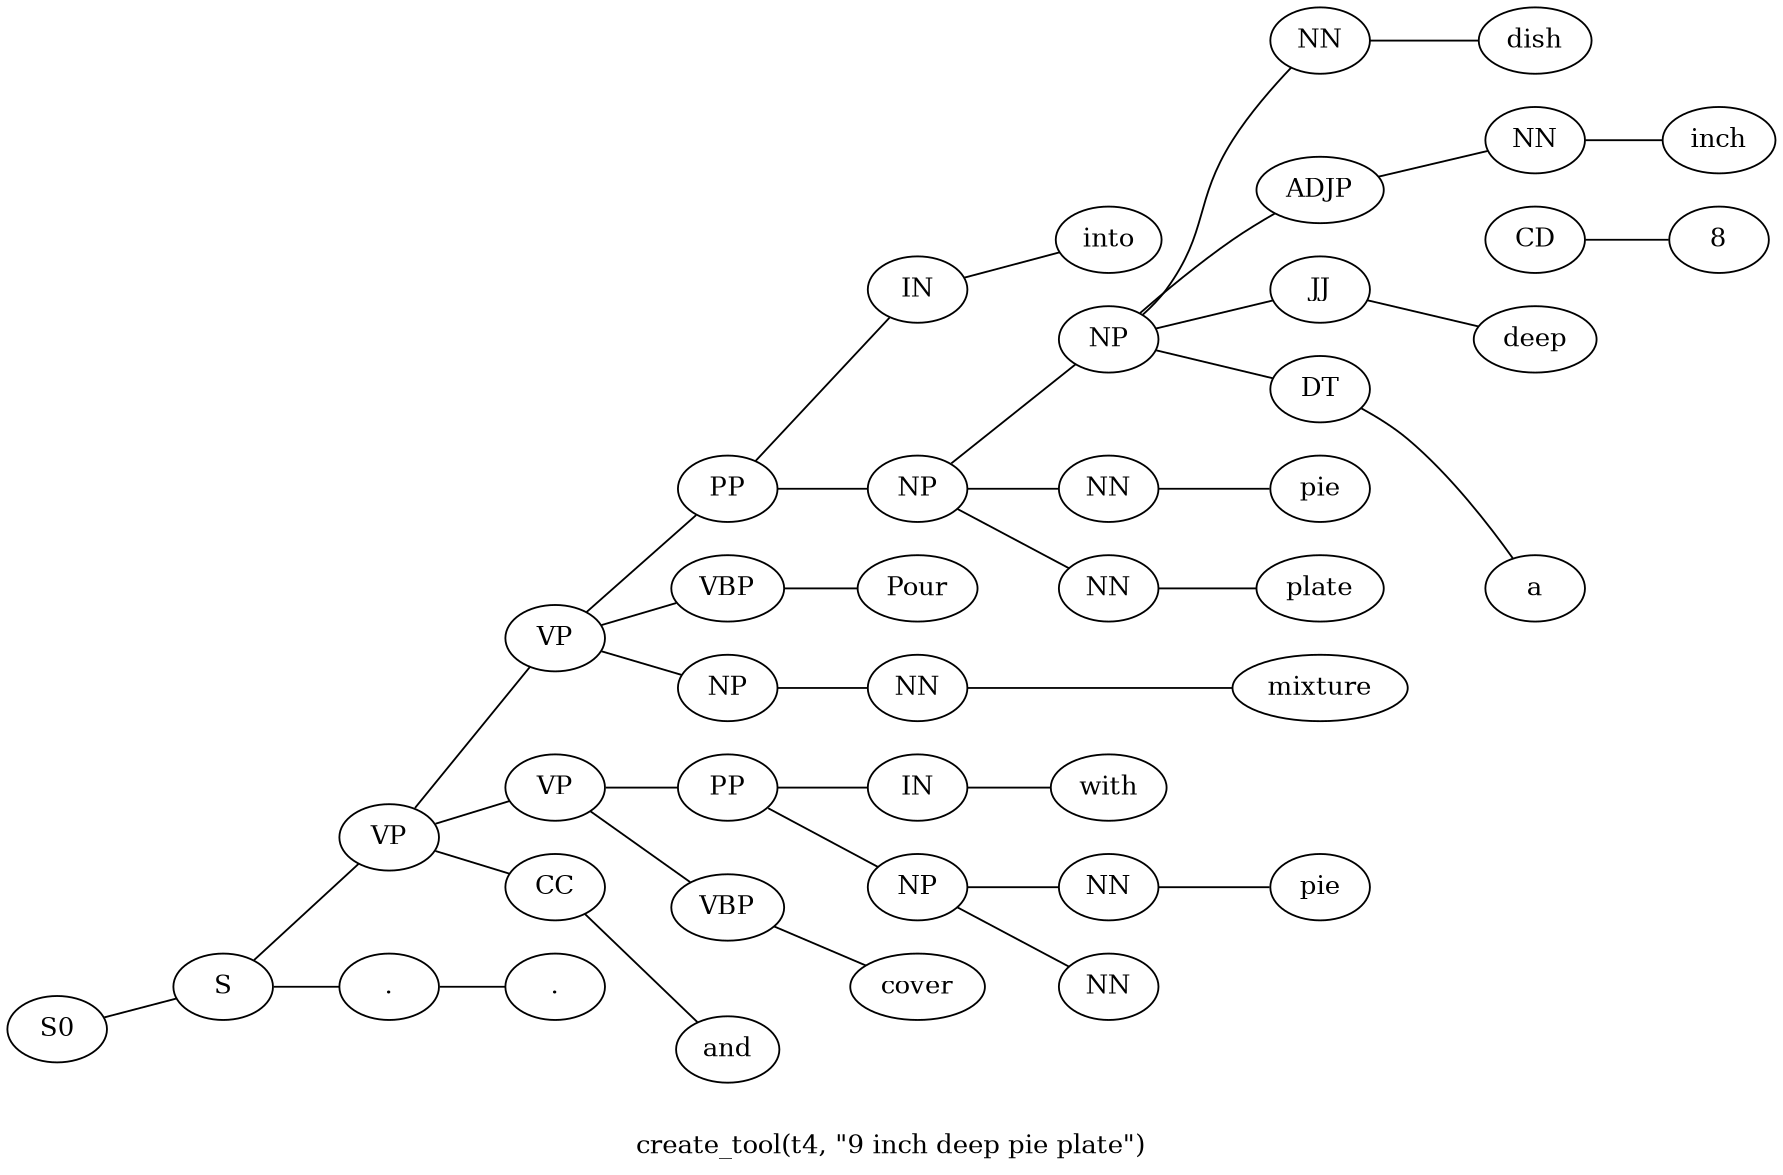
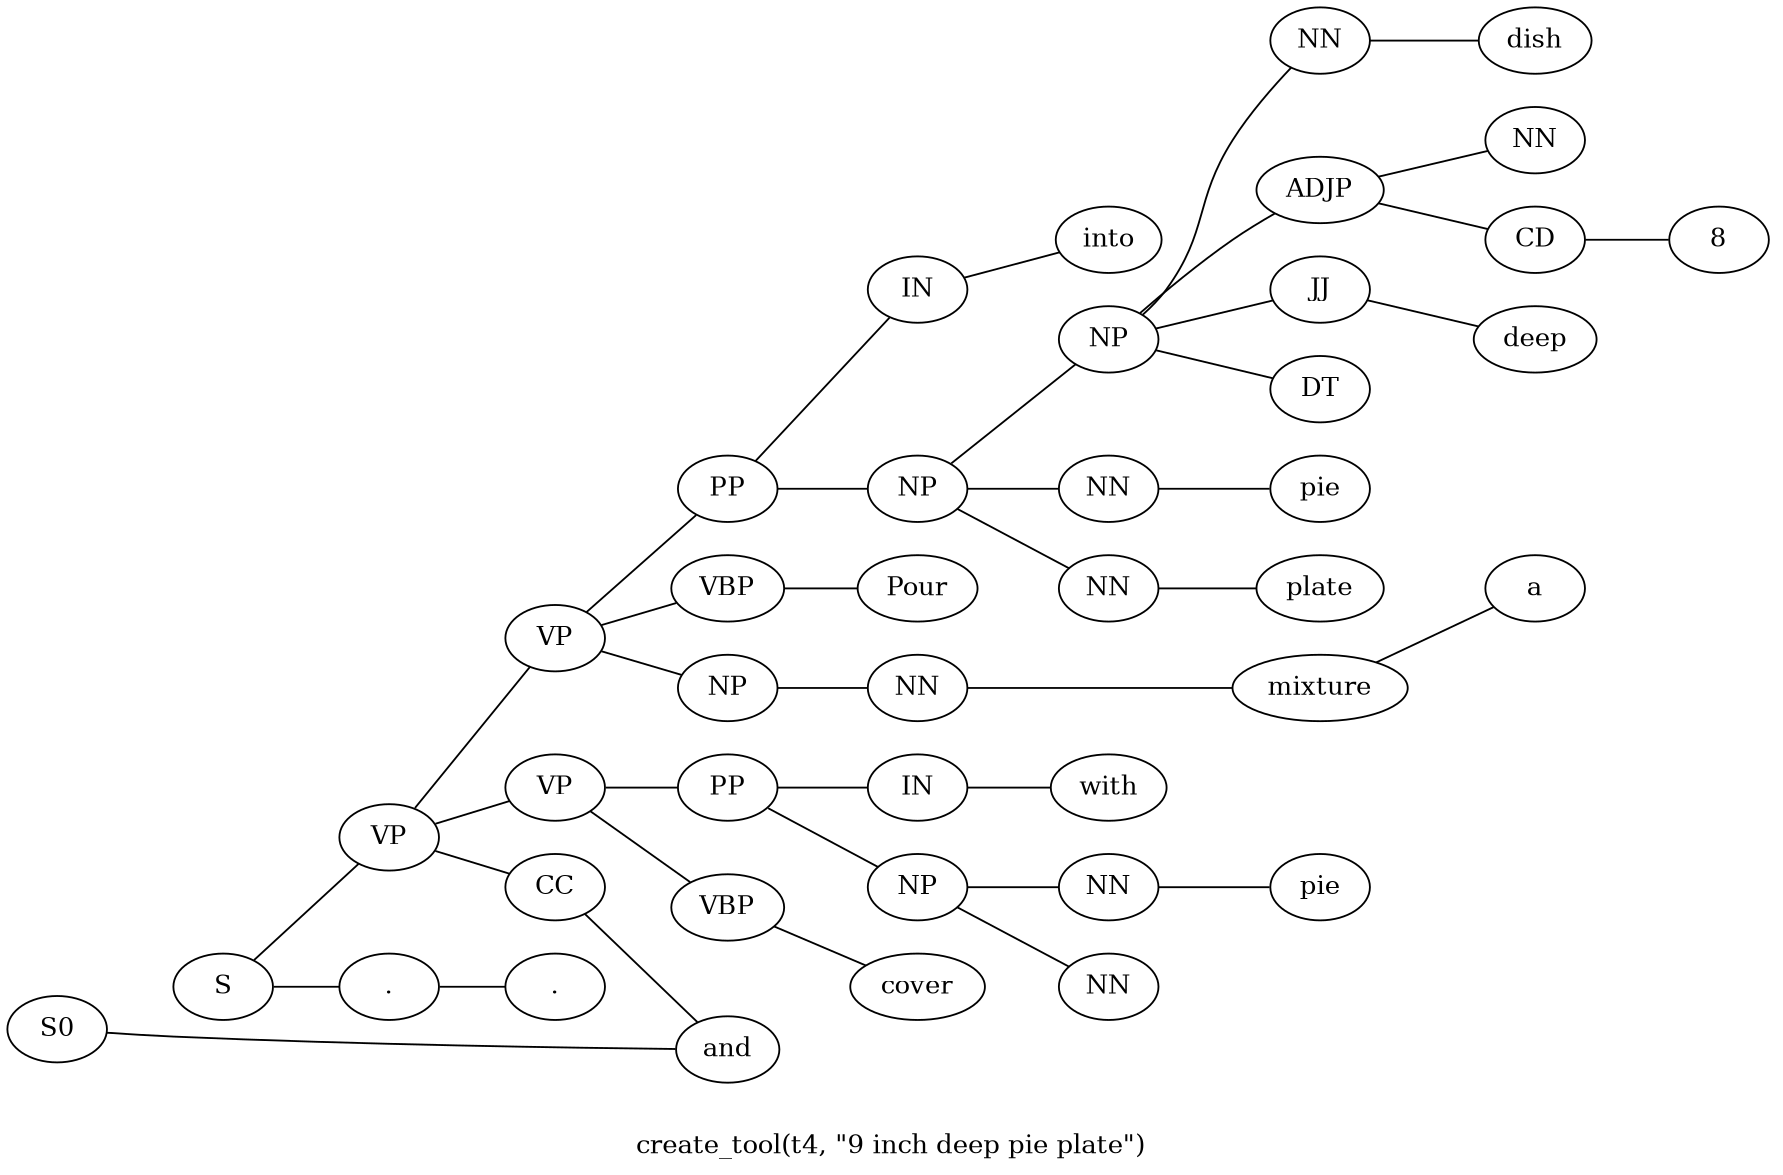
node "inch": removed
edge "ADJP" -- "CD": added
edge "DT" -- "a": now "mixture" -- "a"
edge "S" -- "S0": now "and" -- "S0"
